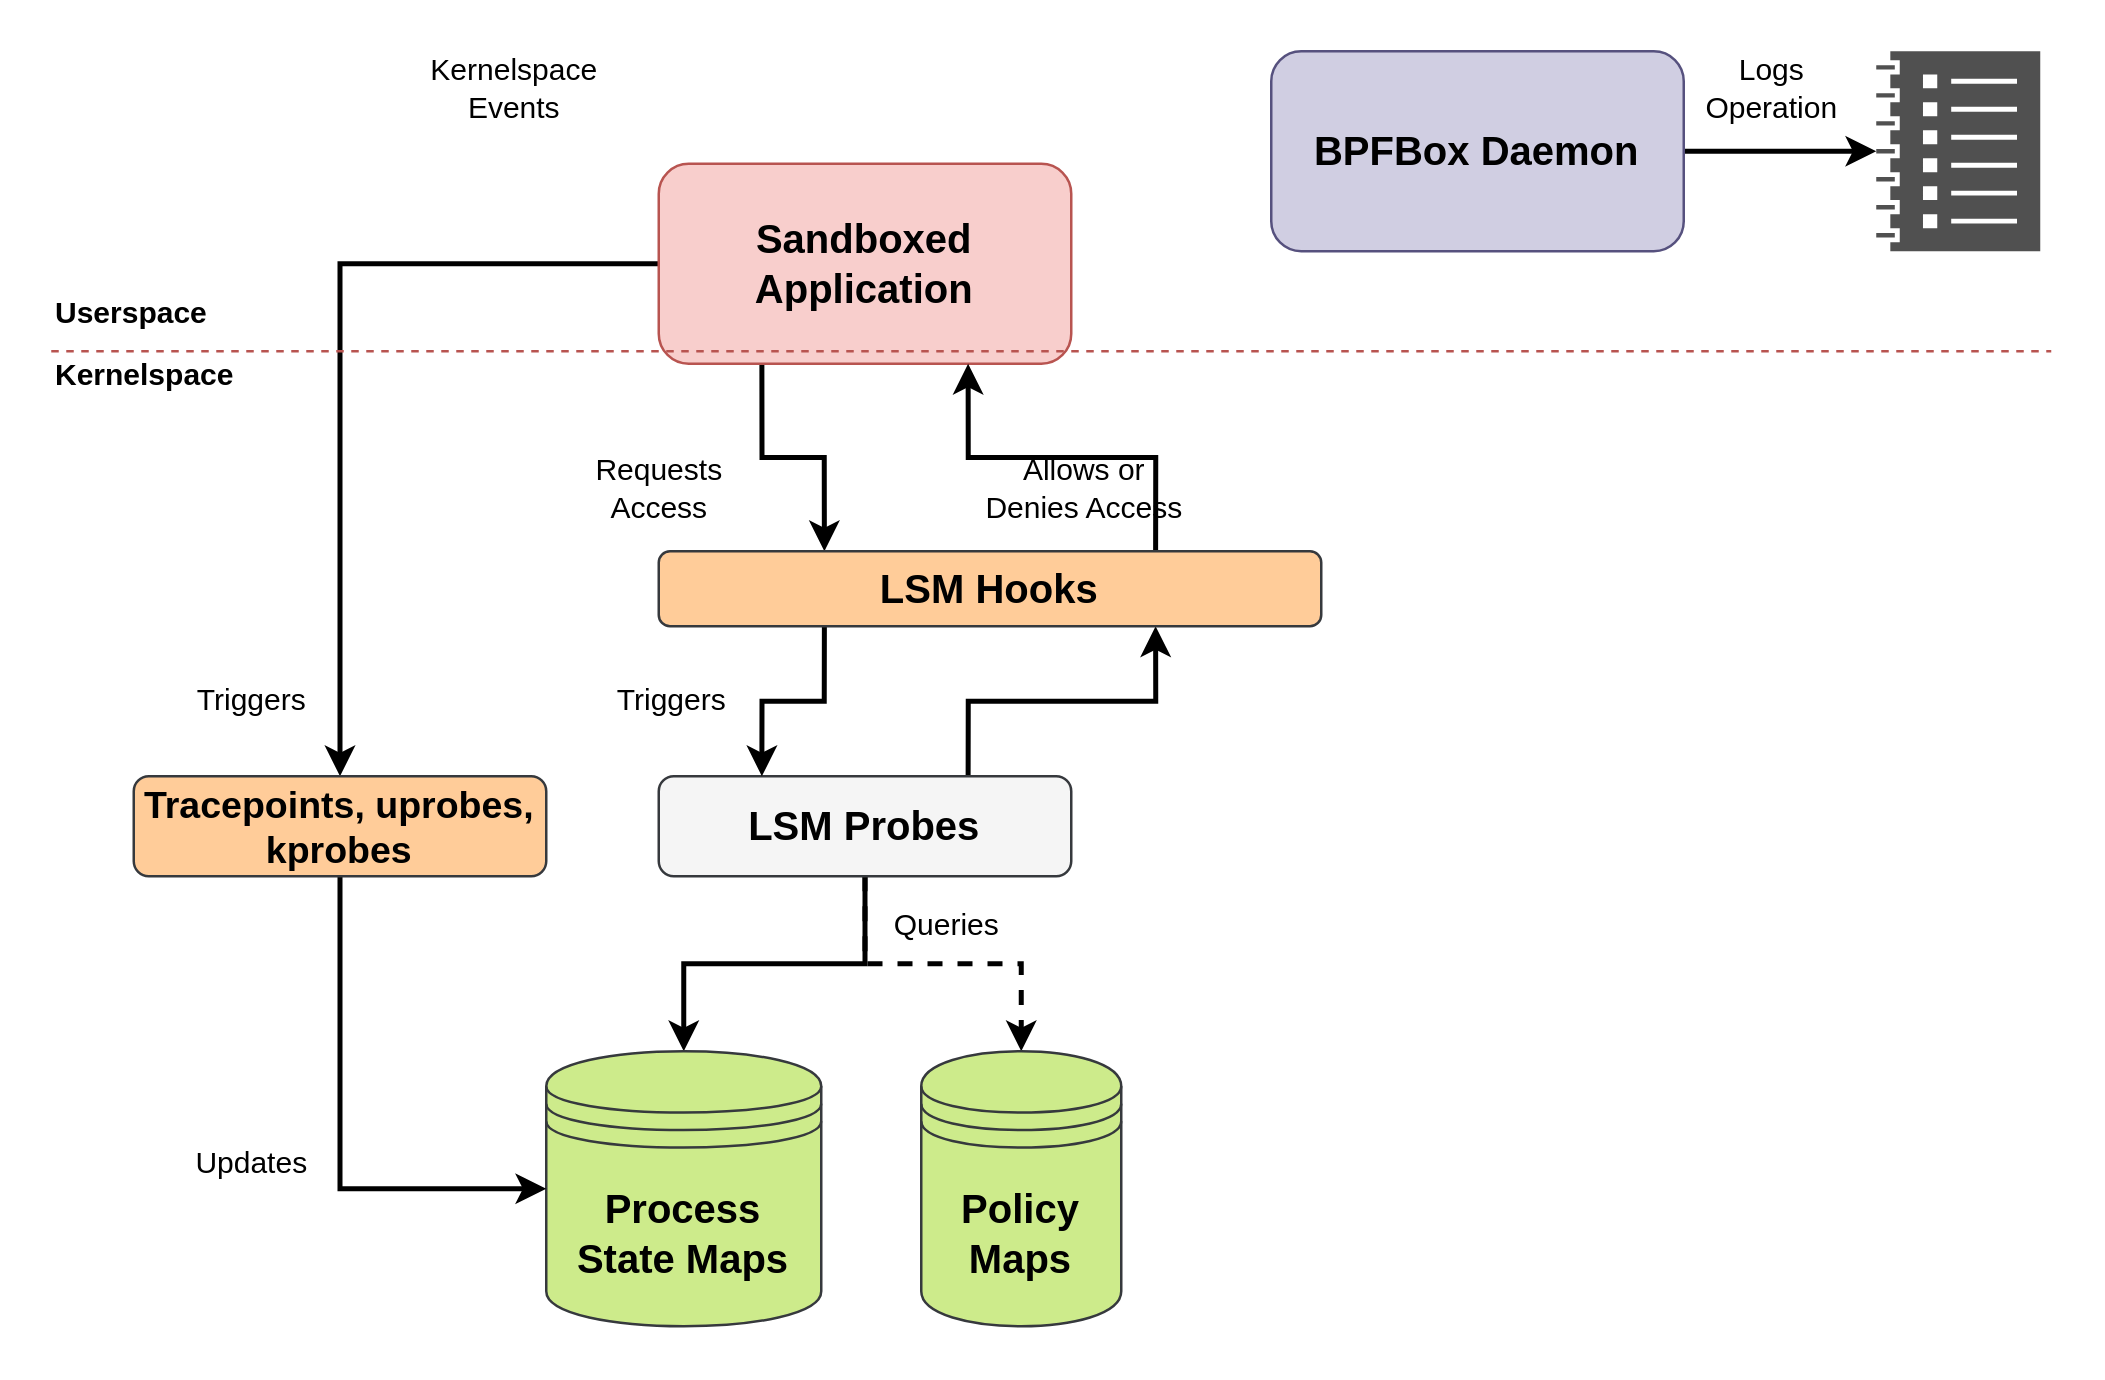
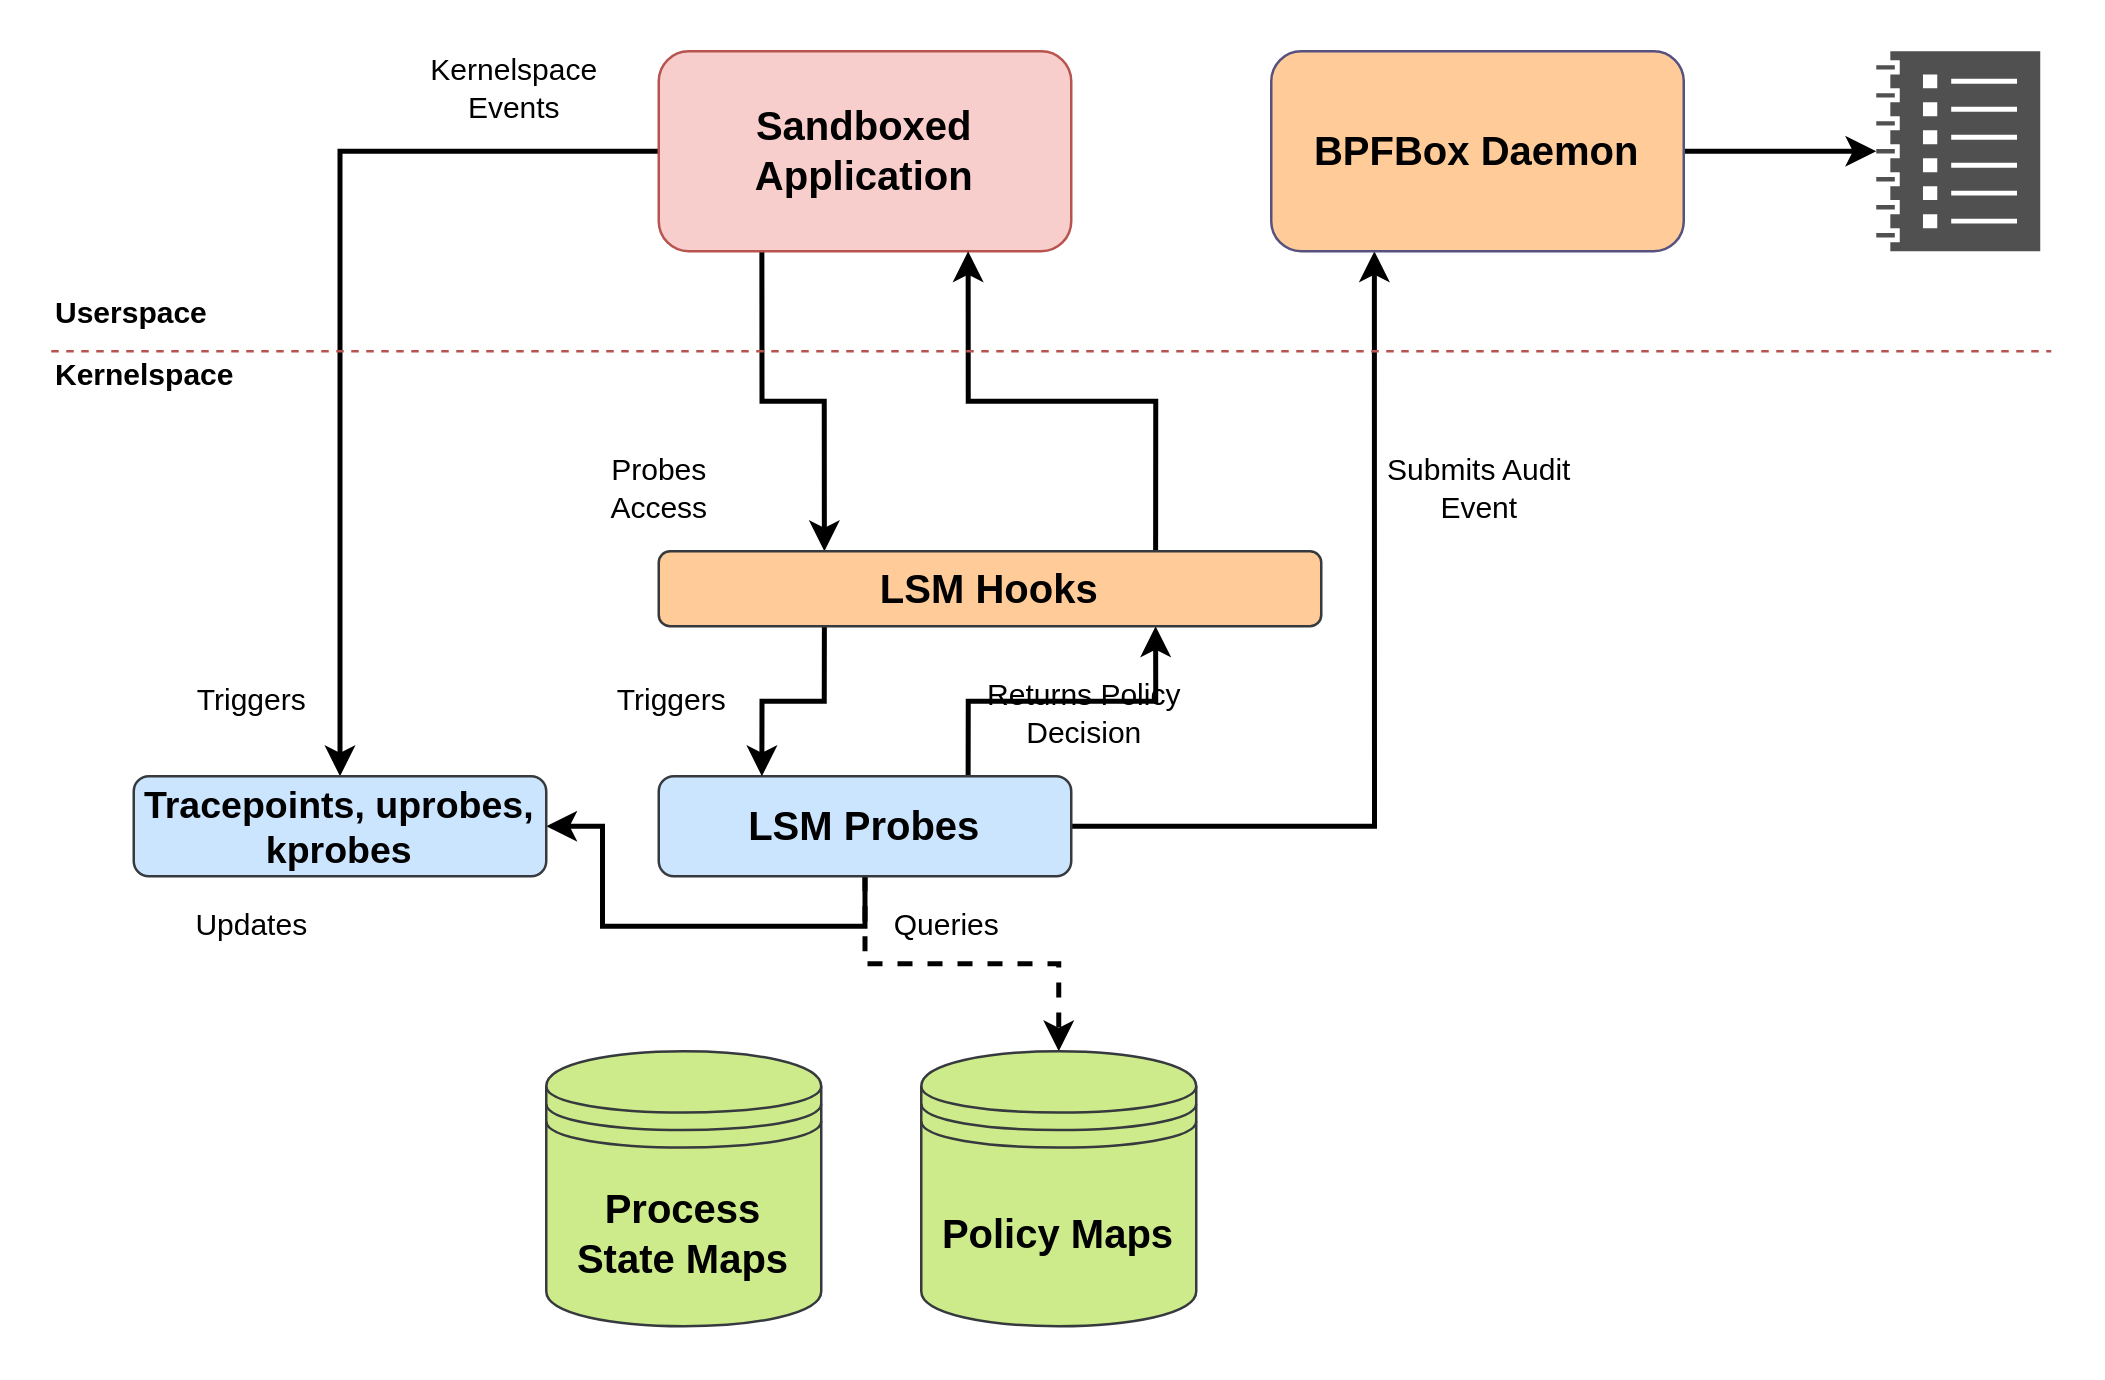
node "Logs Operation": removed
node "BPFBox Daemon": fillcolor #d0cee2 -> #ffcc99
node "Sandboxed Application": moved (865, 264) -> (865, 151)
node "Requests Access": label "Requests Access" -> "Probes Access"
node "Allows or Denies Access": removed
node "Submits Audit Event": added
node "Returns Policy Decision": added
edge "LSM Probes" -> "BPFBox Daemon": added
node "Tracepoints, uprobes,kprobes": fillcolor #ffcc99 -> #cce5ff
node "LSM Probes": fillcolor #f5f5f5 -> #cce5ff
edge "LSM Probes" -> "Process State Maps": now "LSM Probes" -> "Tracepoints, uprobes,kprobes"
edge "Tracepoints, uprobes,kprobes" -> "Process State Maps": removed
node "Updates": moved (251, 1164) -> (251, 926)
node "Policy Maps": size 200x275 -> 275x275
